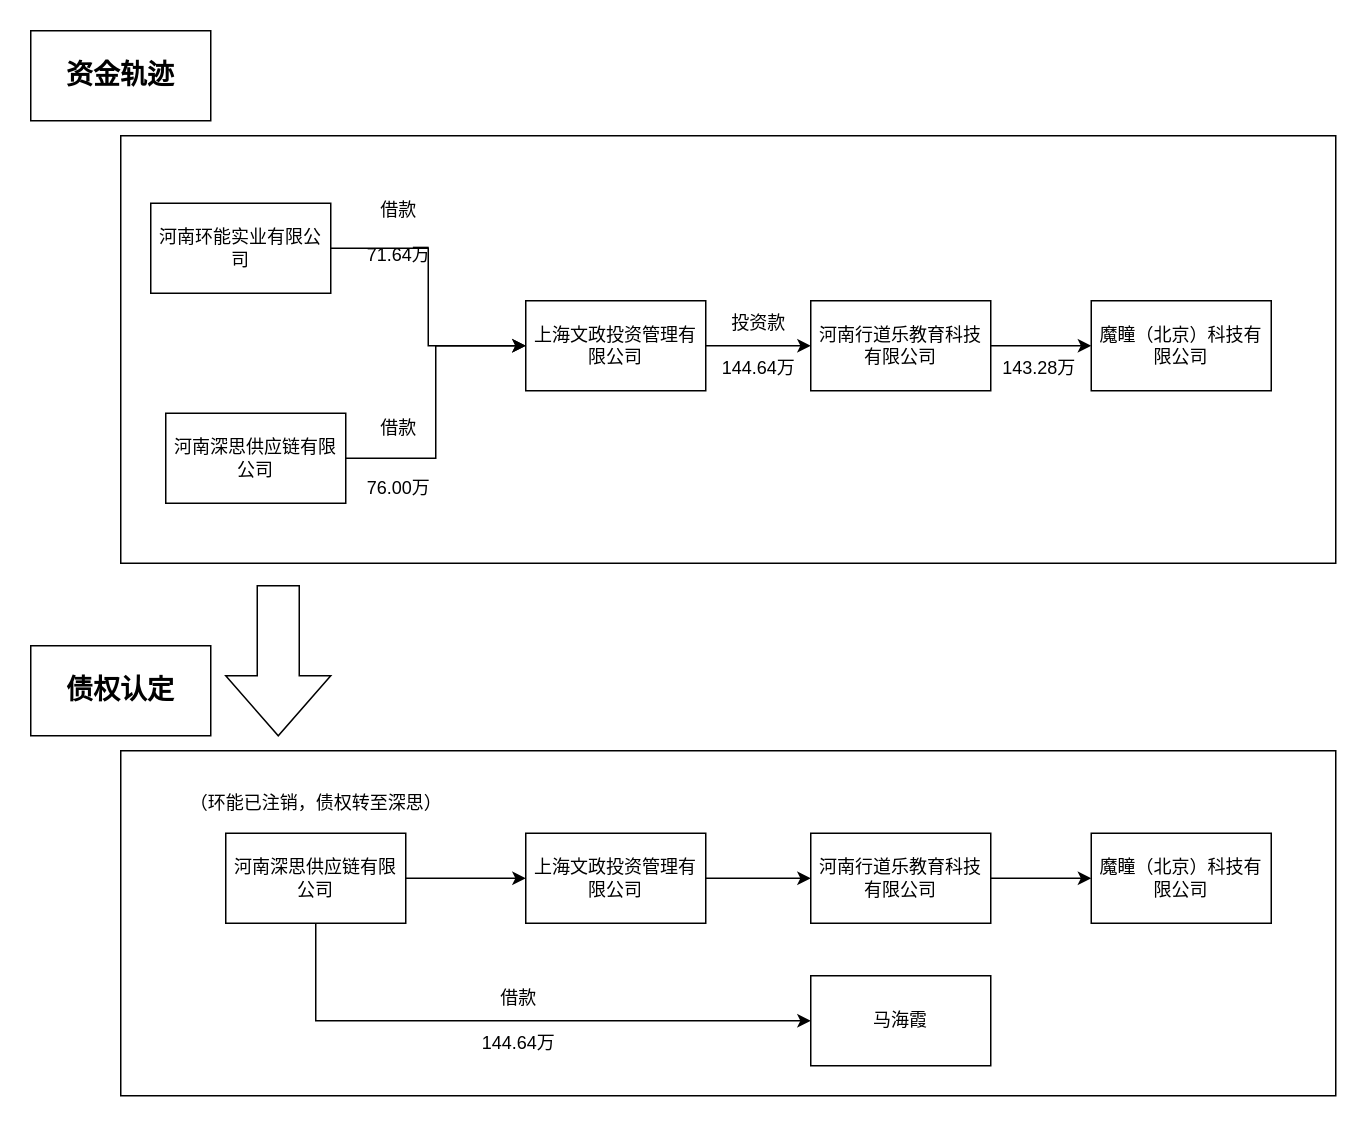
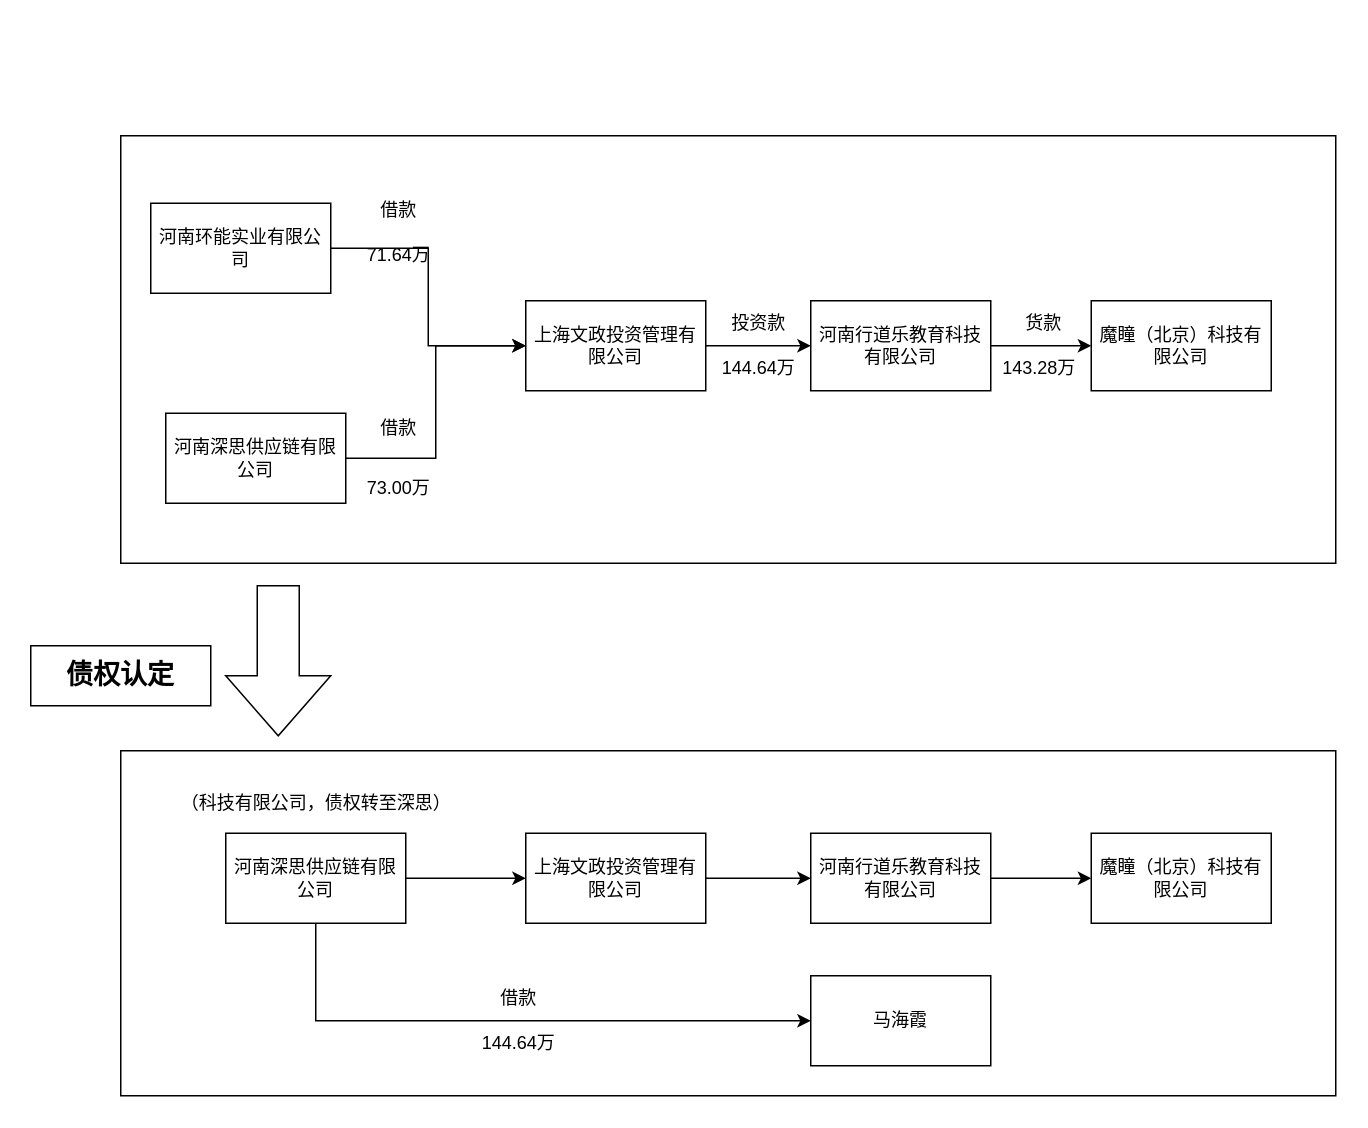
node "资金轨迹": removed
node "货款": added
node "76.00万": label "76.00万" -> "73.00万"
node "债权认定": size 180x90 -> 180x60
node "（环能已注销，债权转至深思）": label "（环能已注销，债权转至深思）" -> "（科技有限公司，债权转至深思）"
